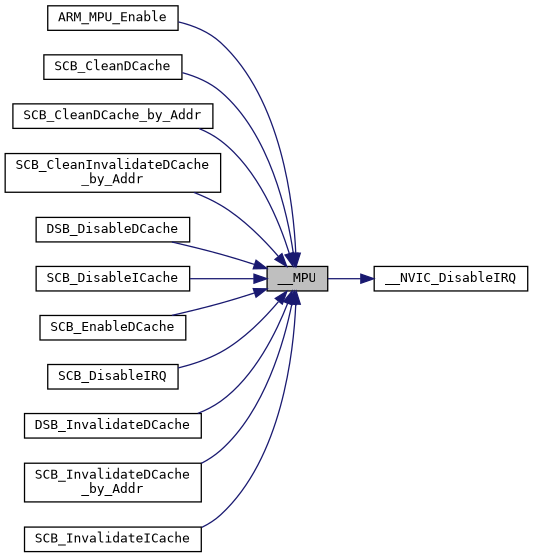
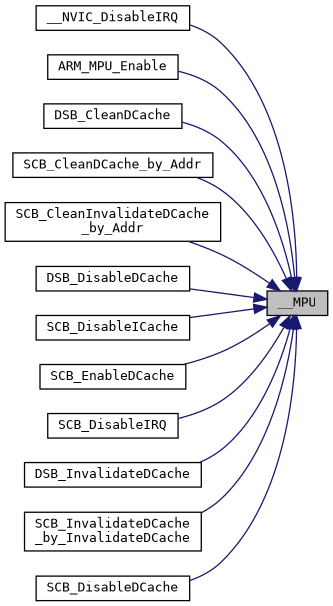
node "SCB_CleanDCache": label "SCB_CleanDCache" -> "DSB_CleanDCache"
edge "__MPU" -> "__NVIC_DisableIRQ": reversed
node "SCB_InvalidateDCache _by_Addr": label "SCB_InvalidateDCache _by_Addr" -> "SCB_InvalidateDCache _by_InvalidateDCache"
node "SCB_InvalidateICache": label "SCB_InvalidateICache" -> "SCB_DisableDCache"
